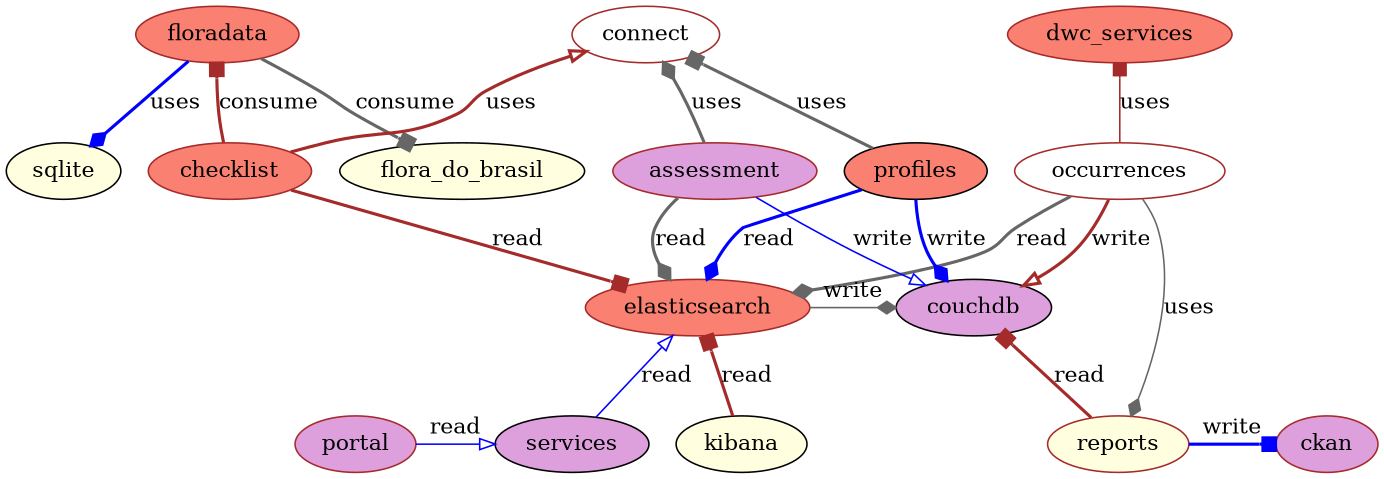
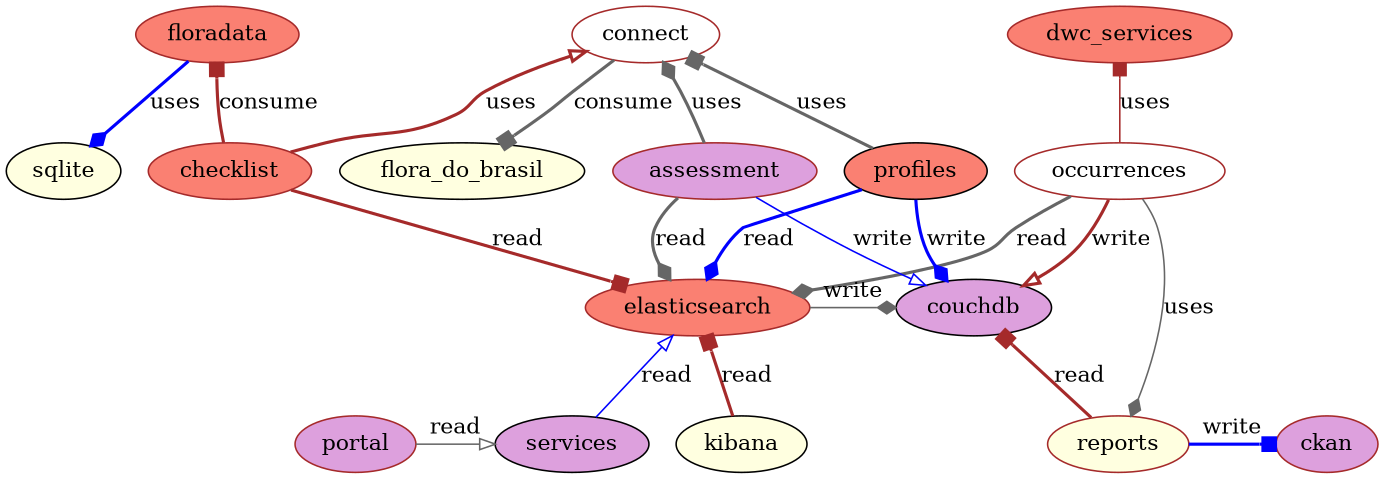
edge "floradata" -> "flora_do_brasil": now "connect" -> "flora_do_brasil"
edge "portal" -> "services": color blue -> gray40
